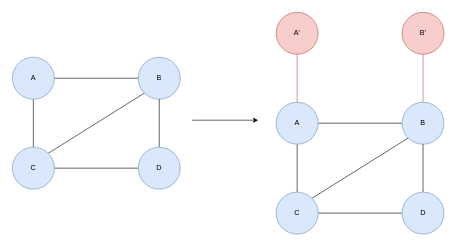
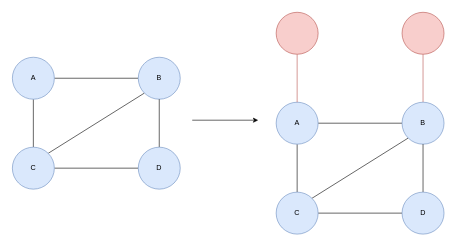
node "A'": removed
node "B'": removed
